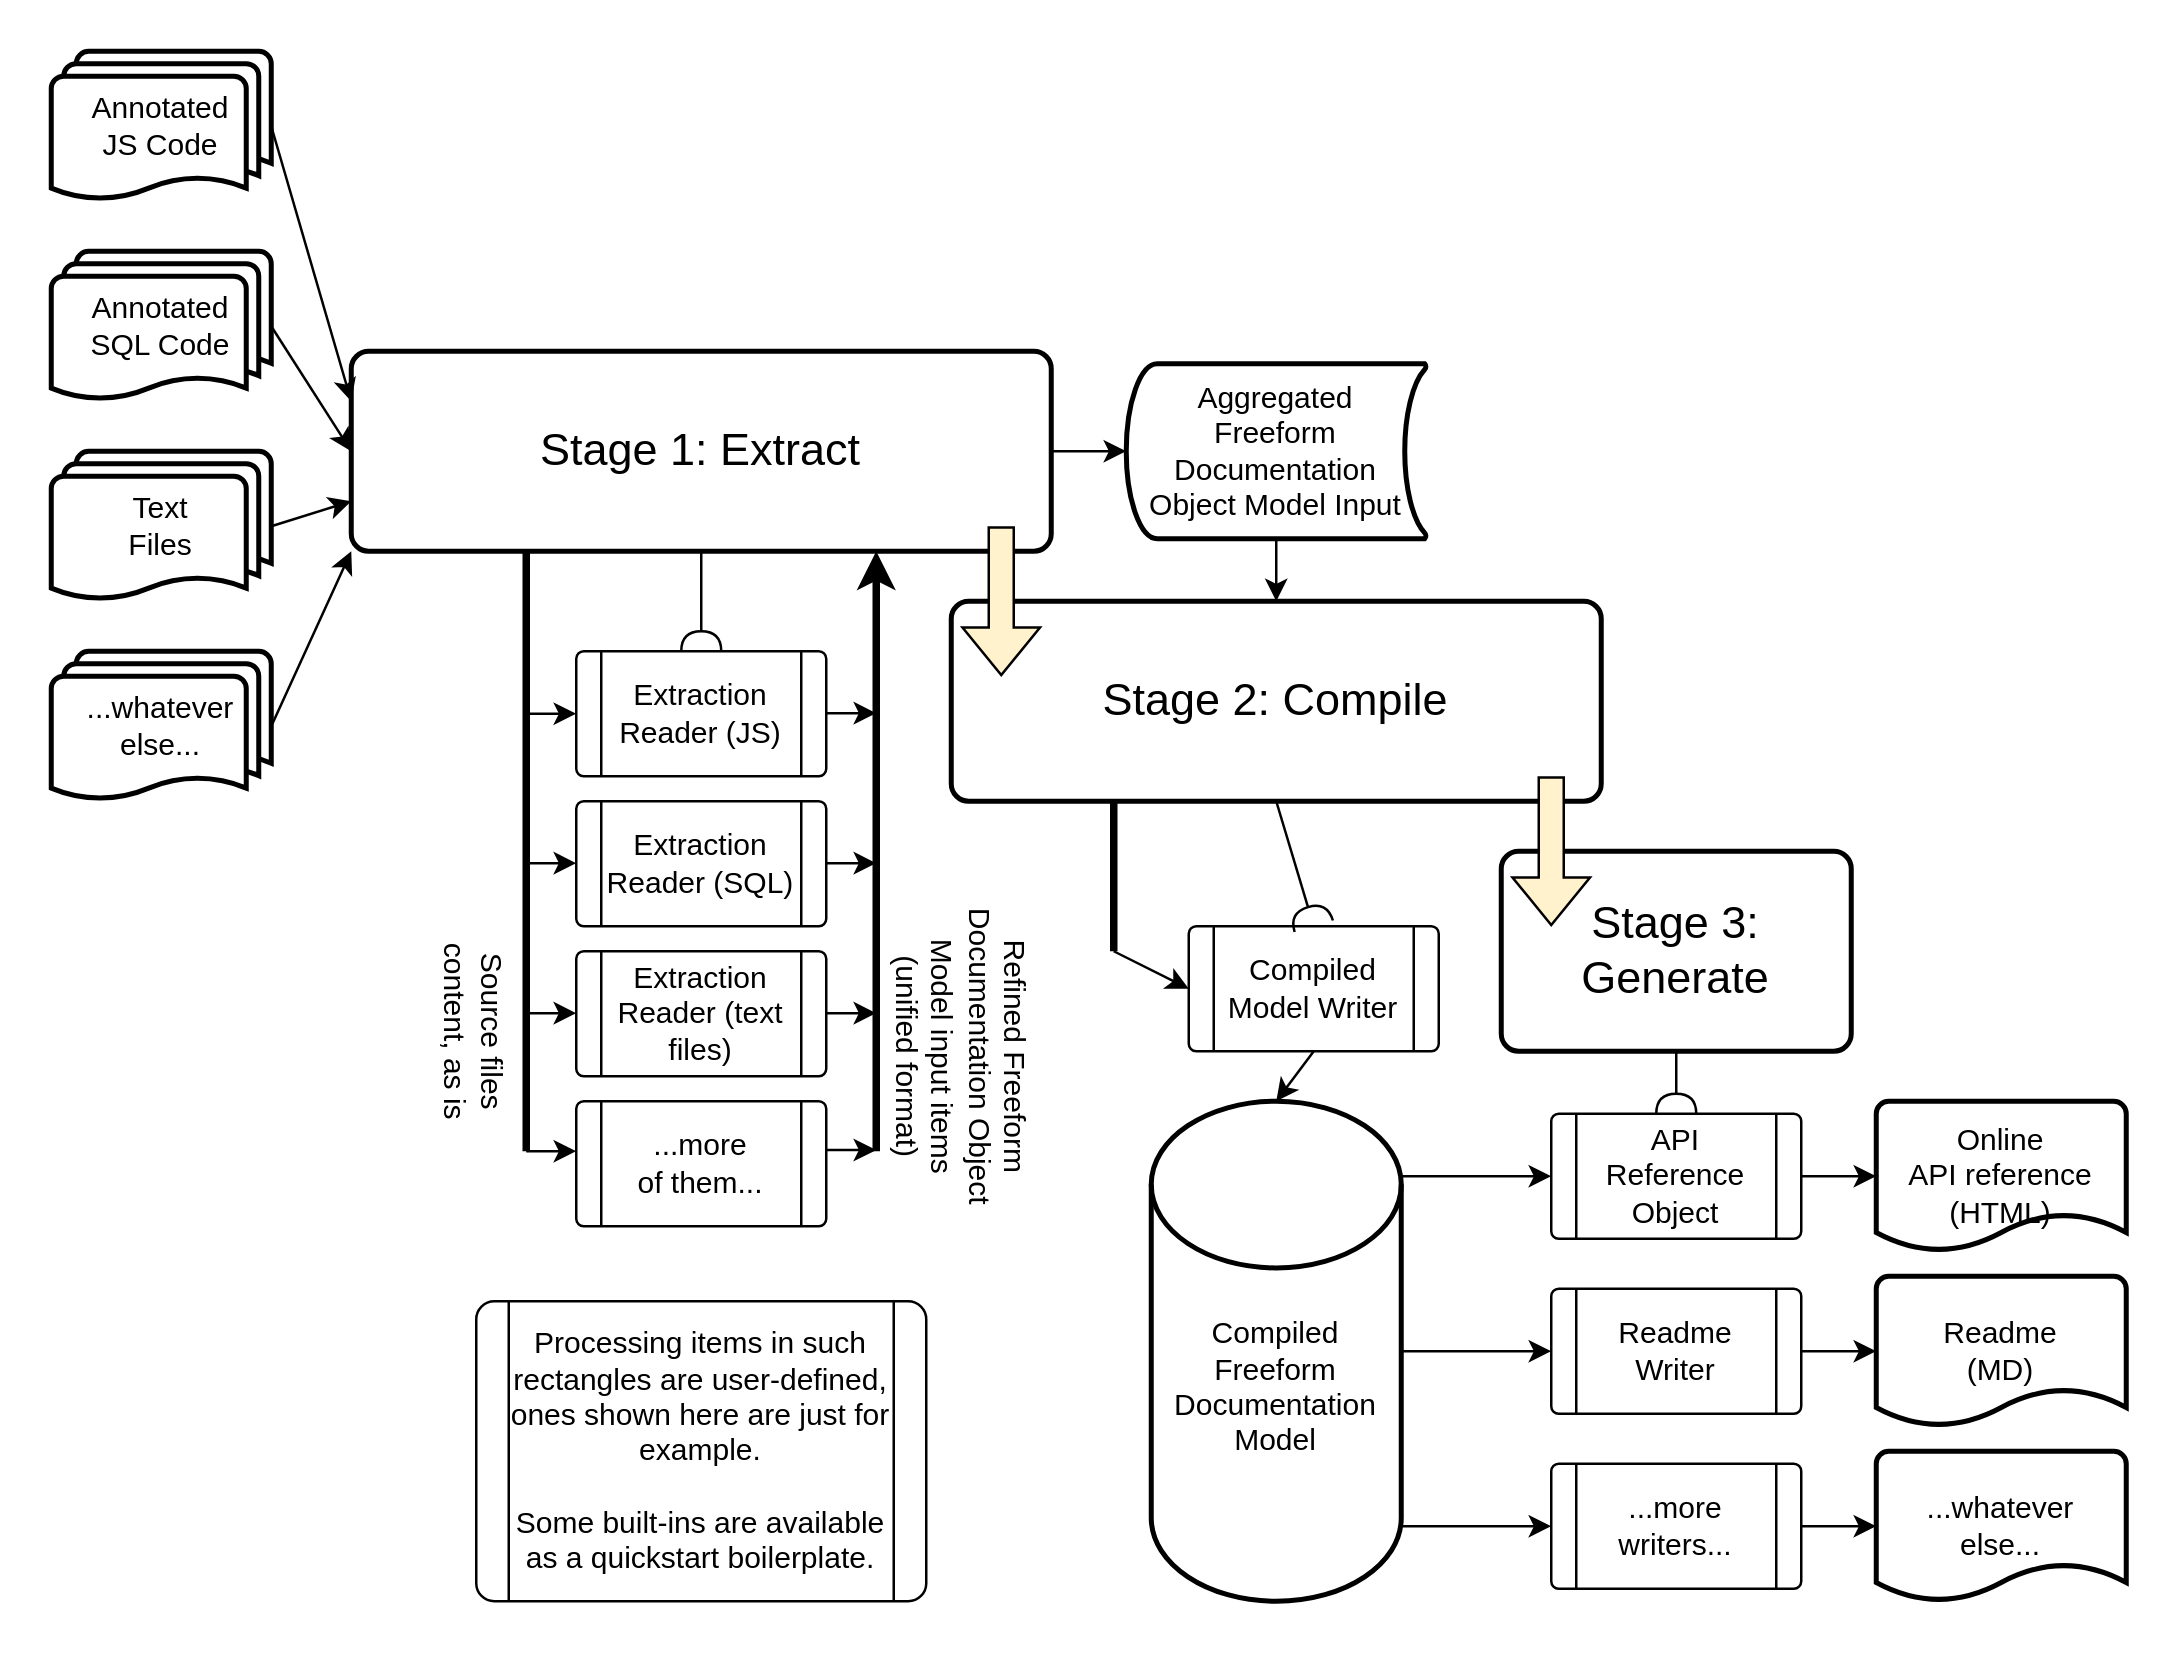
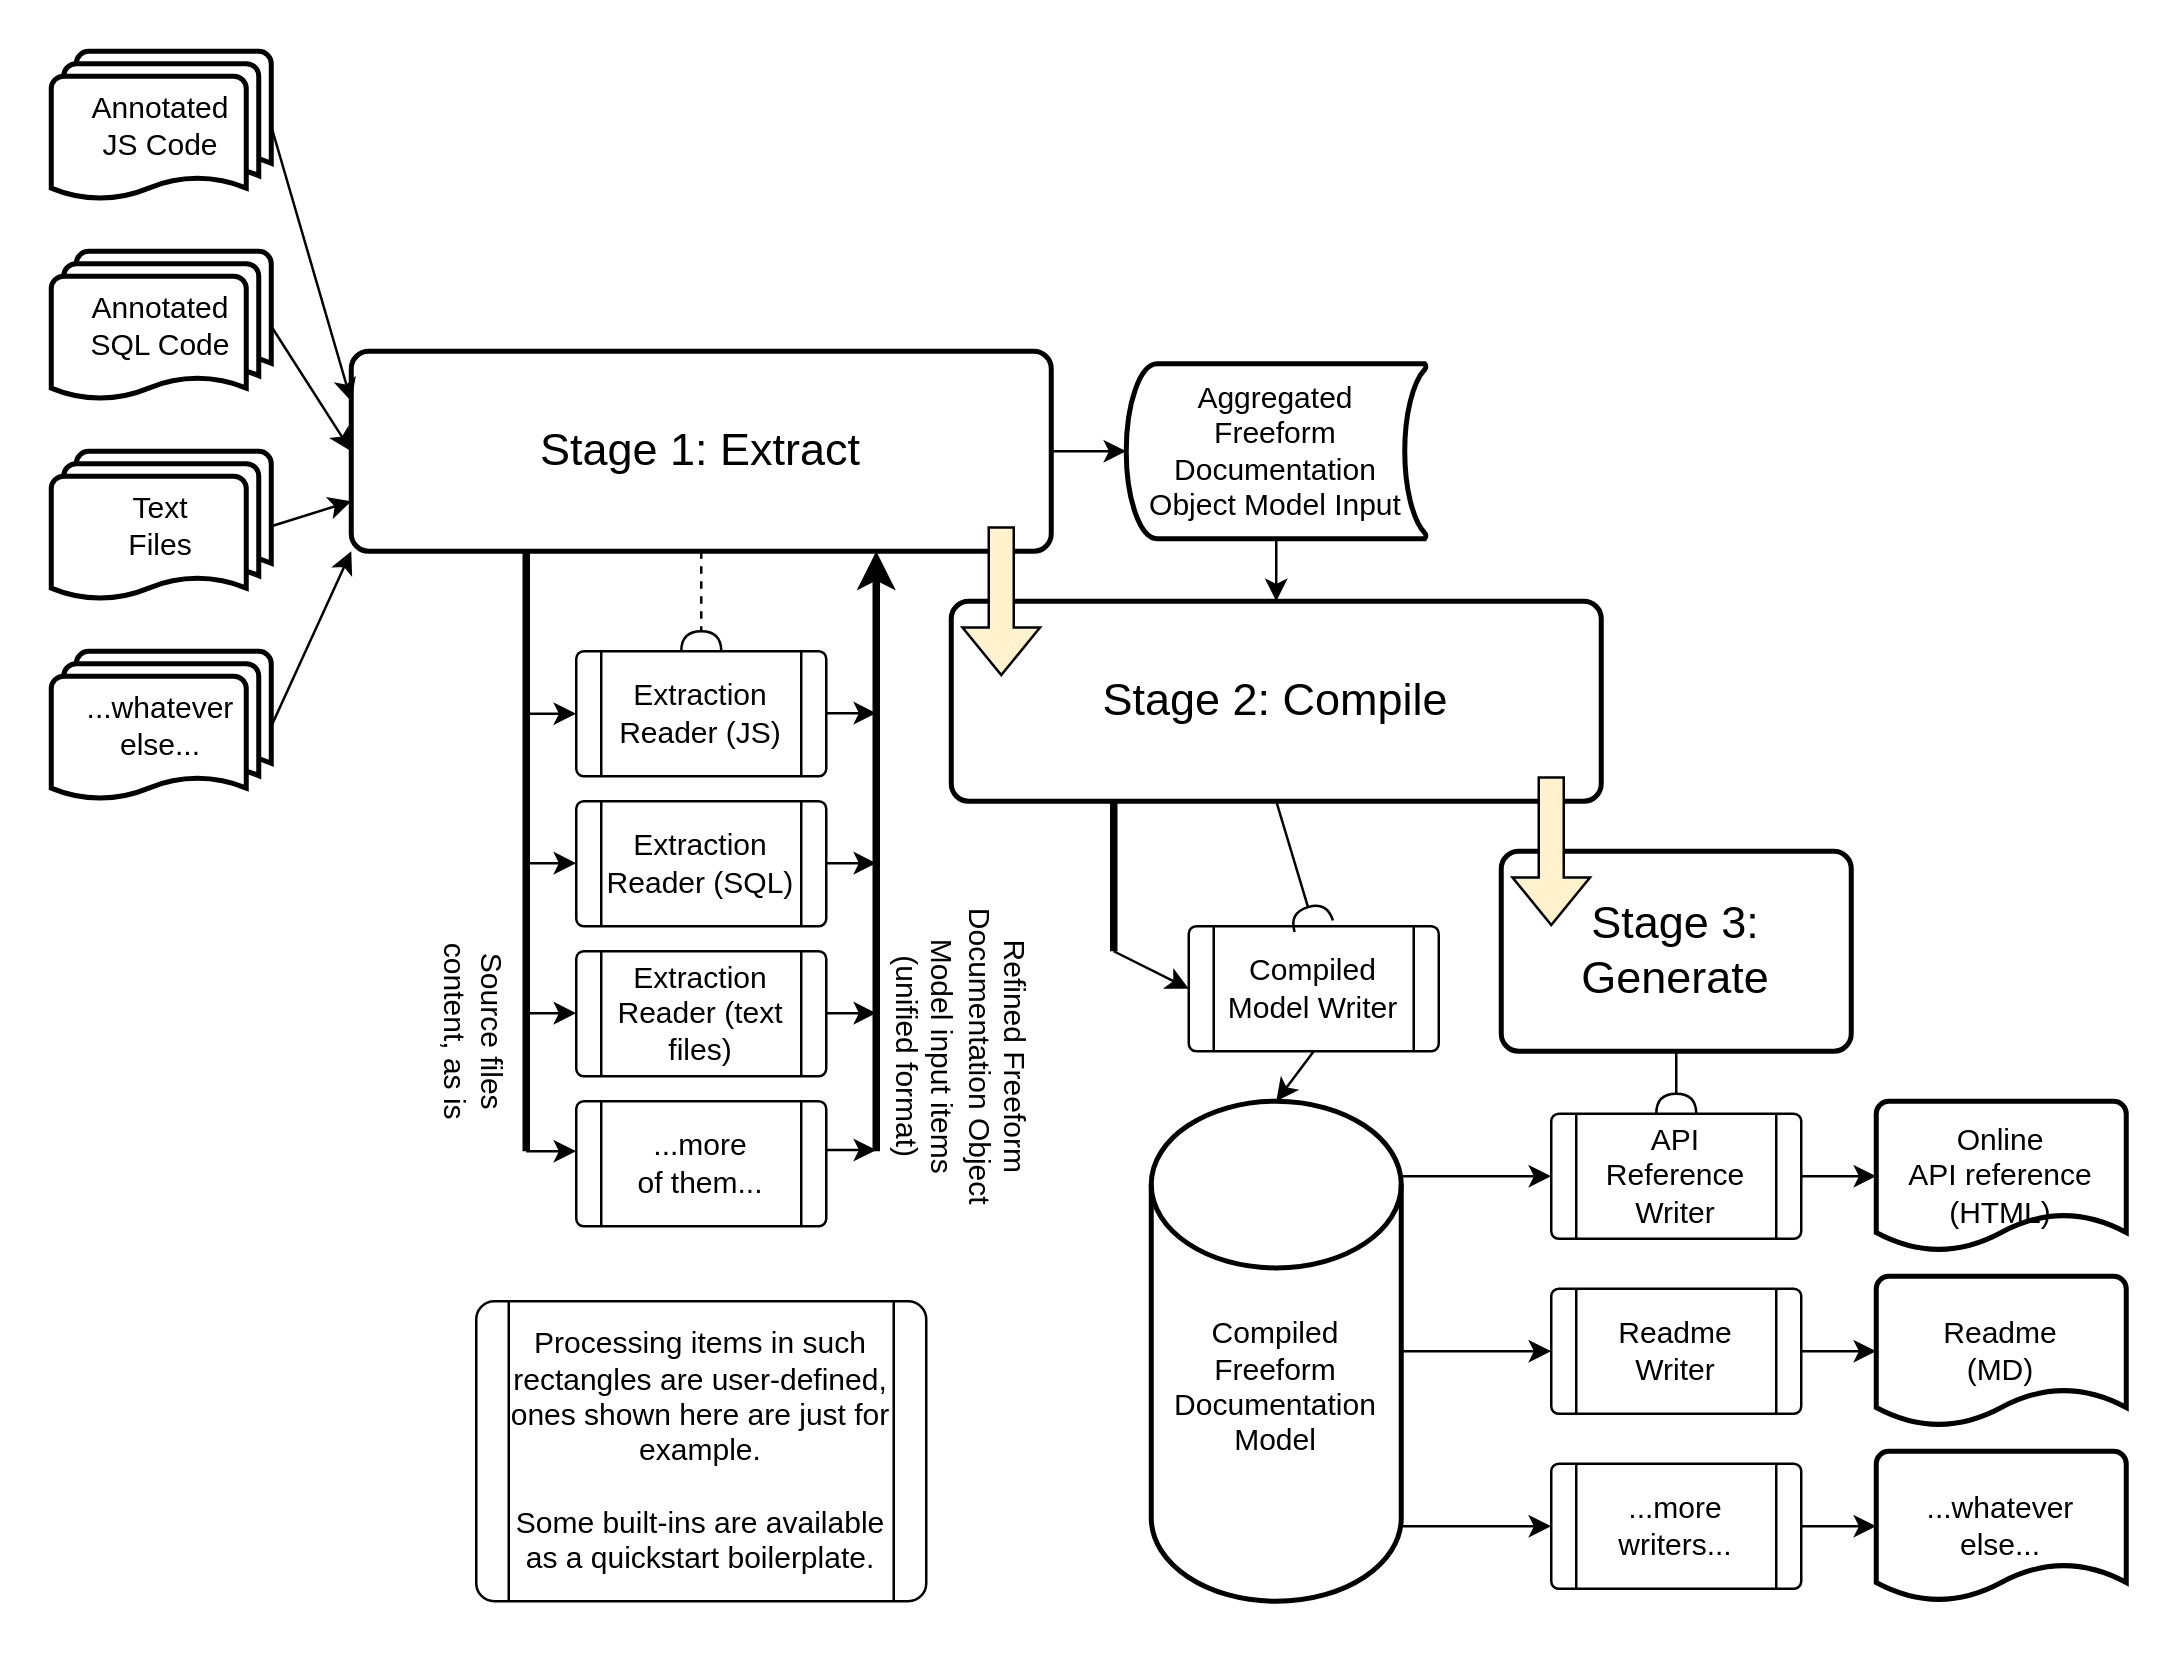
edge "Stage 1: Extract" -> "Extraction Reader (JS)": style solid -> dashed
node "API Reference Object": label "API Reference Object" -> "API Reference Writer"
